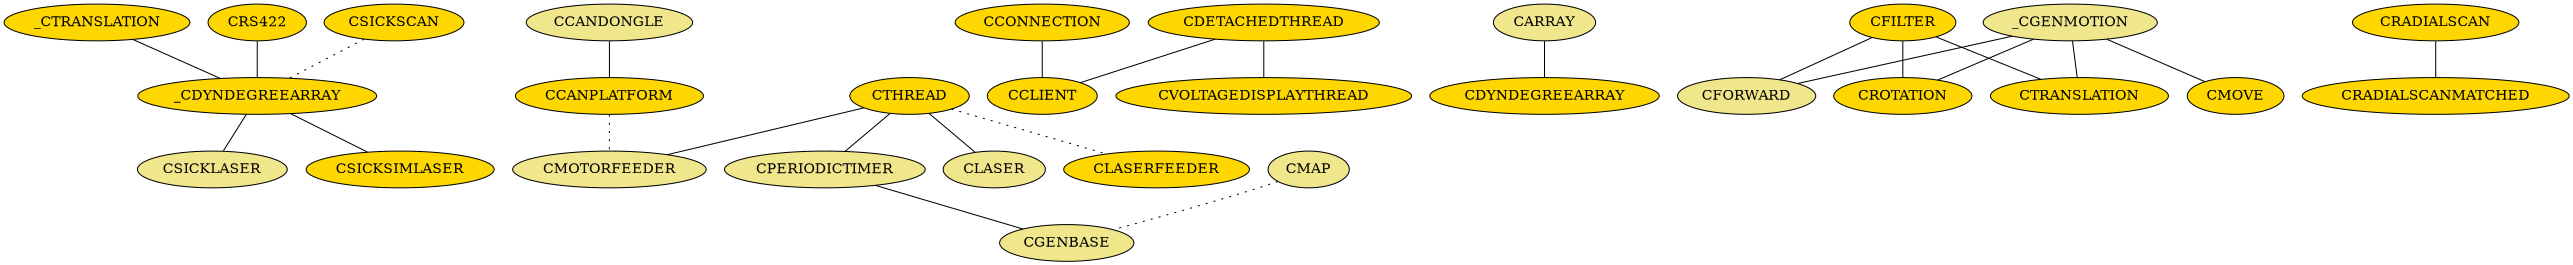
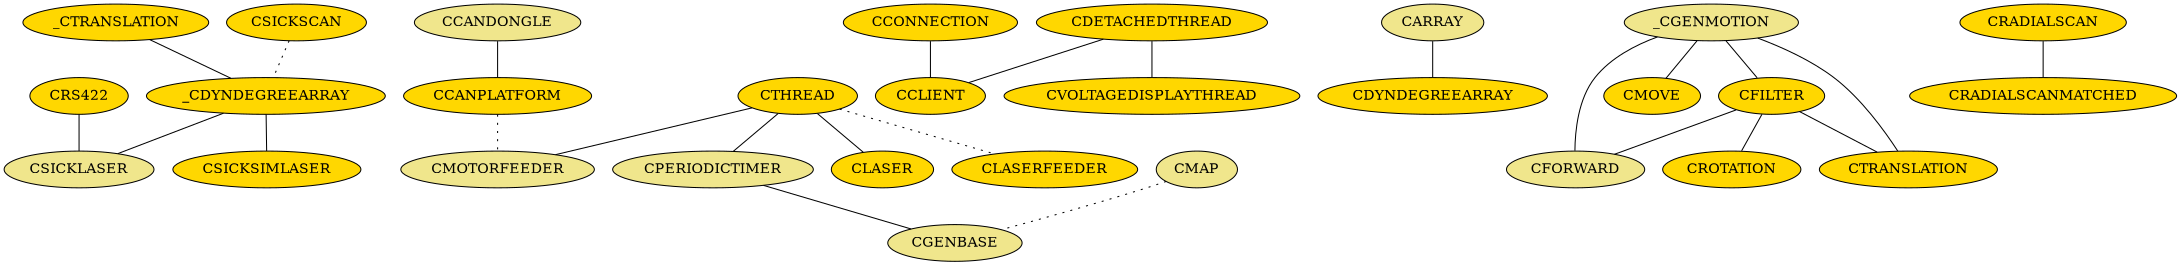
edge "CRS422" -- "_CDYNDEGREEARRAY": now "CRS422" -- "CSICKLASER"
edge "_CGENMOTION" -- "CROTATION": now "_CGENMOTION" -- "CFILTER"
node "CLASER": fillcolor khaki -> gold
